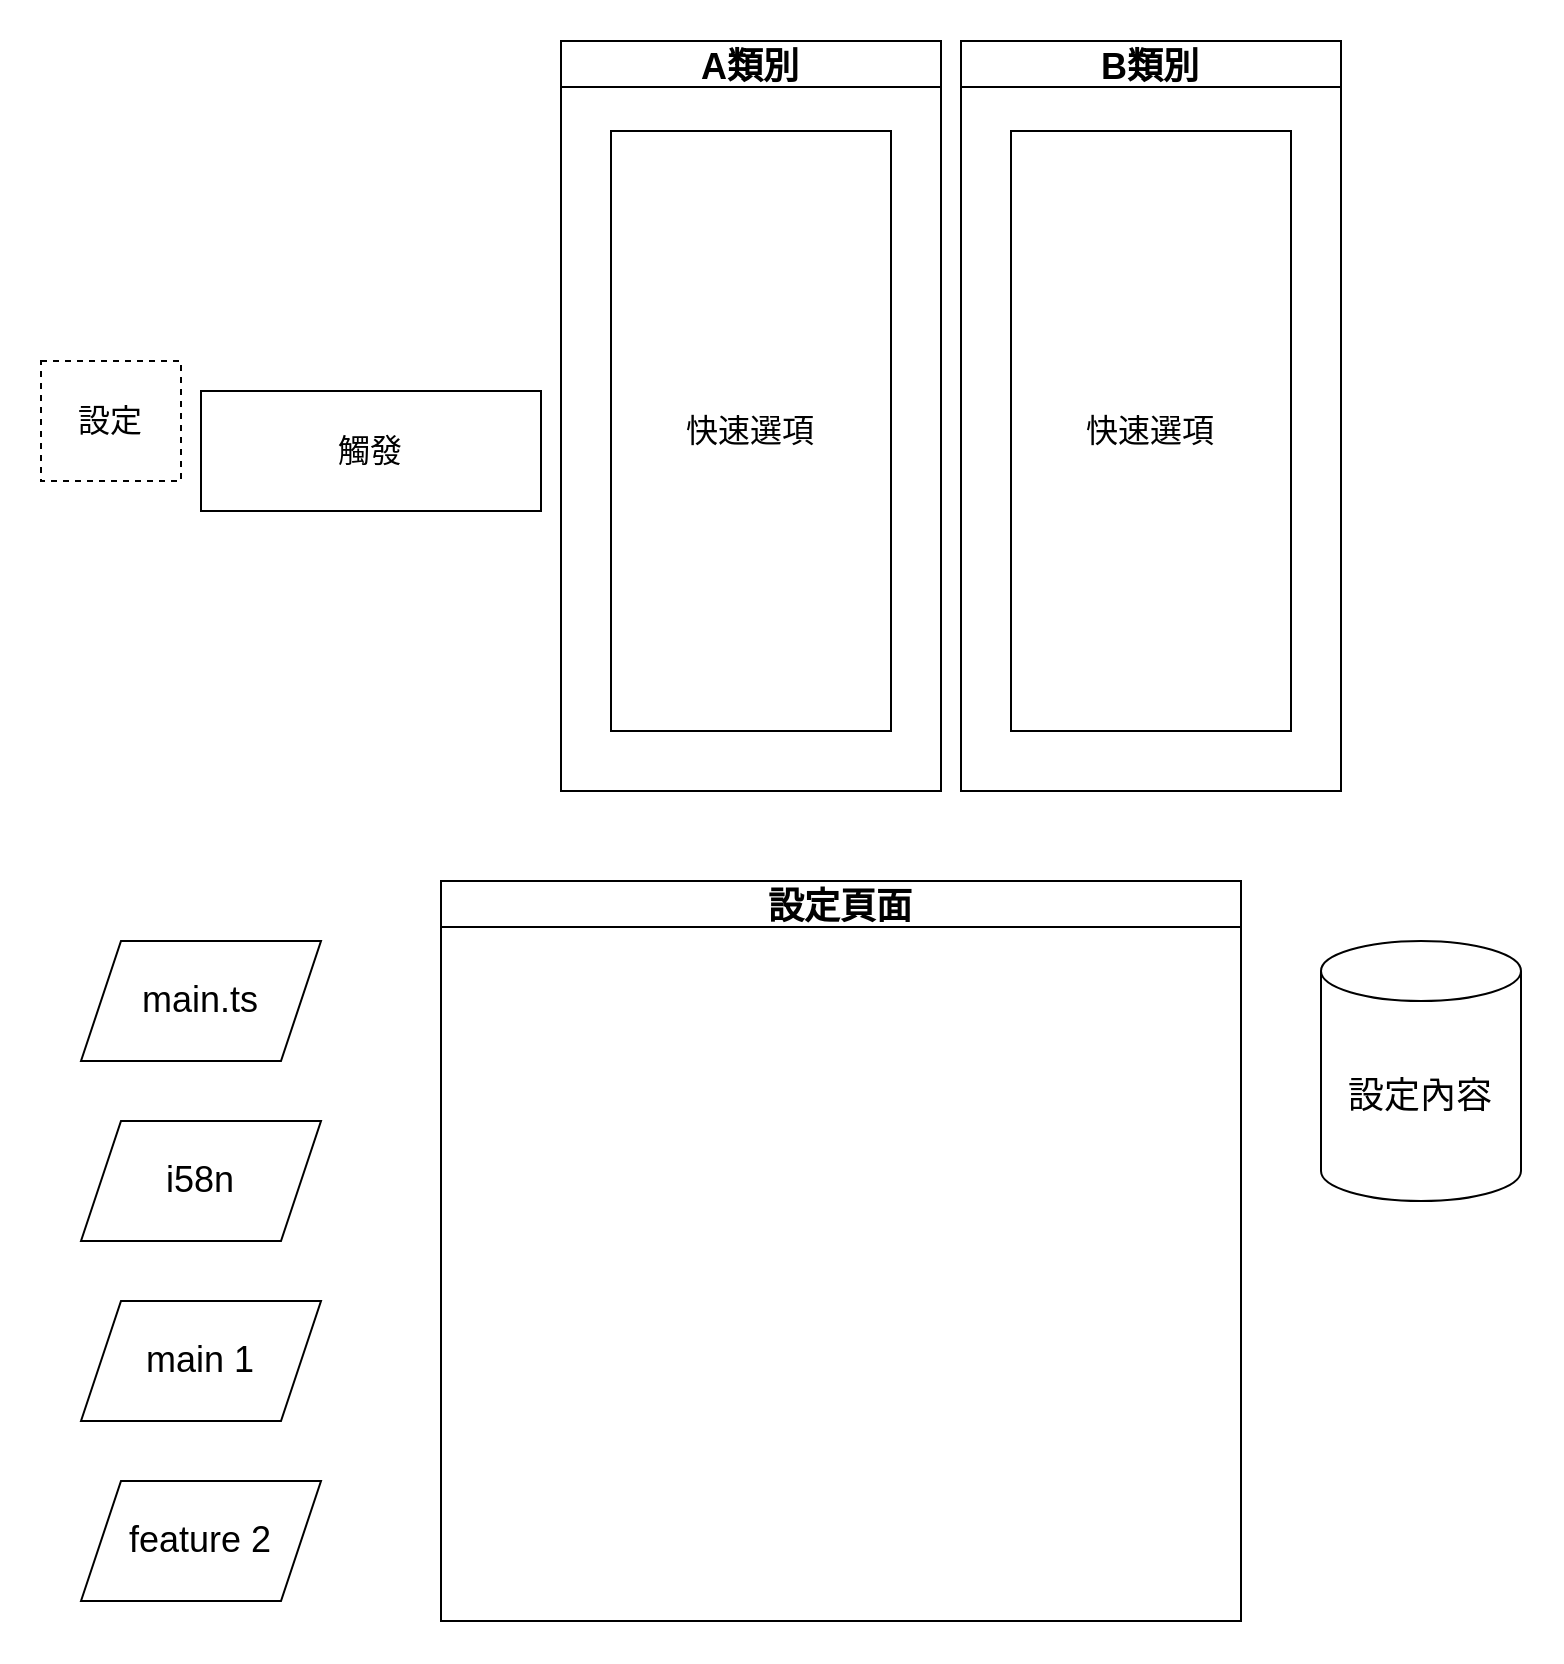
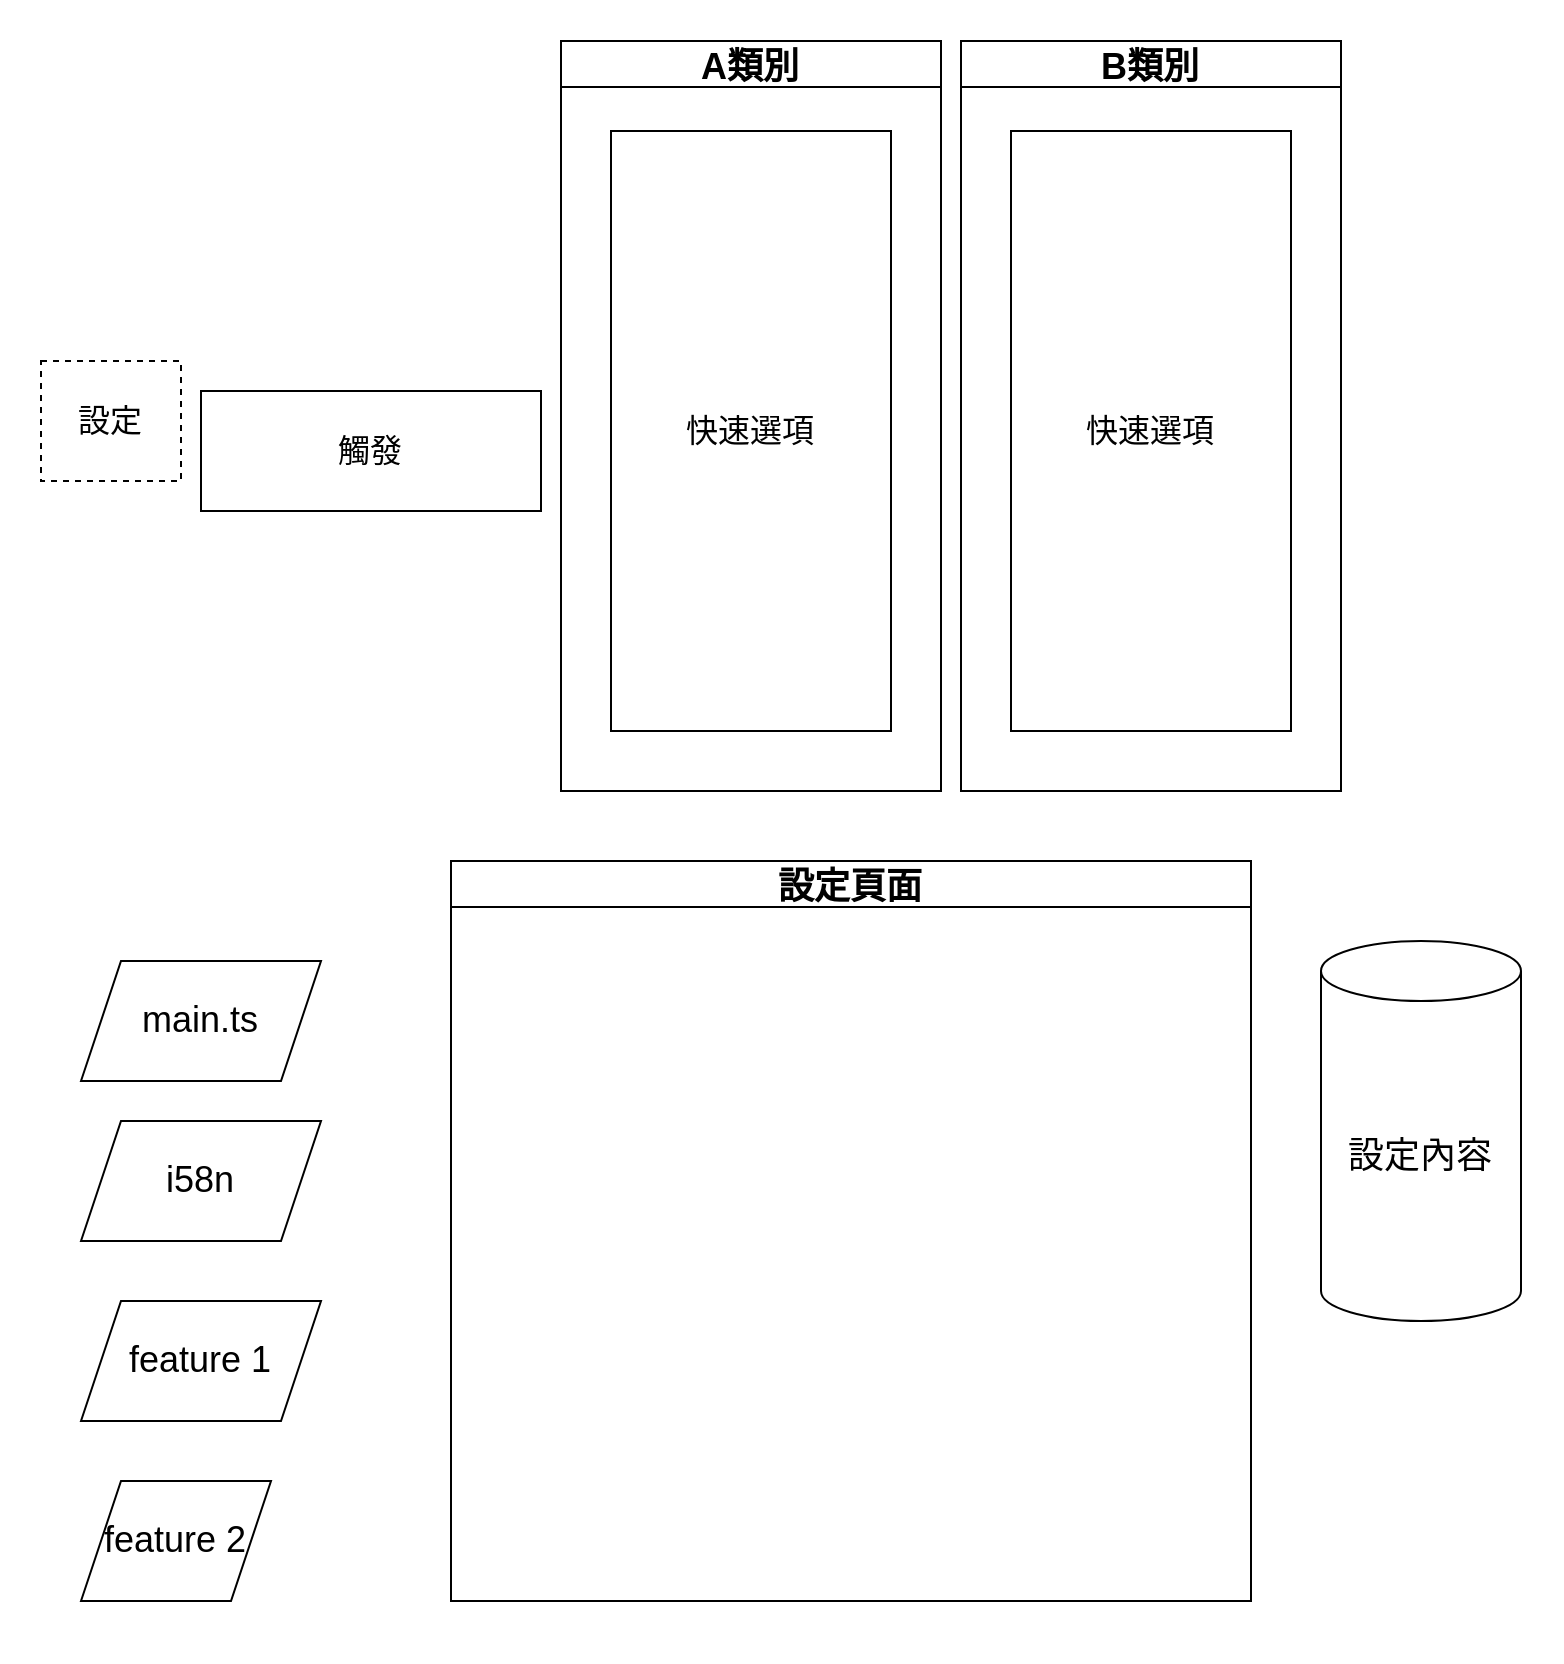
node "main.ts": moved (201, 1001) -> (201, 1021)
node "設定內容": size 200x260 -> 200x380
node "設定頁面": moved (841, 1251) -> (851, 1231)
node "main 1": label "main 1" -> "feature 1"
node "feature 2": size 240x120 -> 190x120
